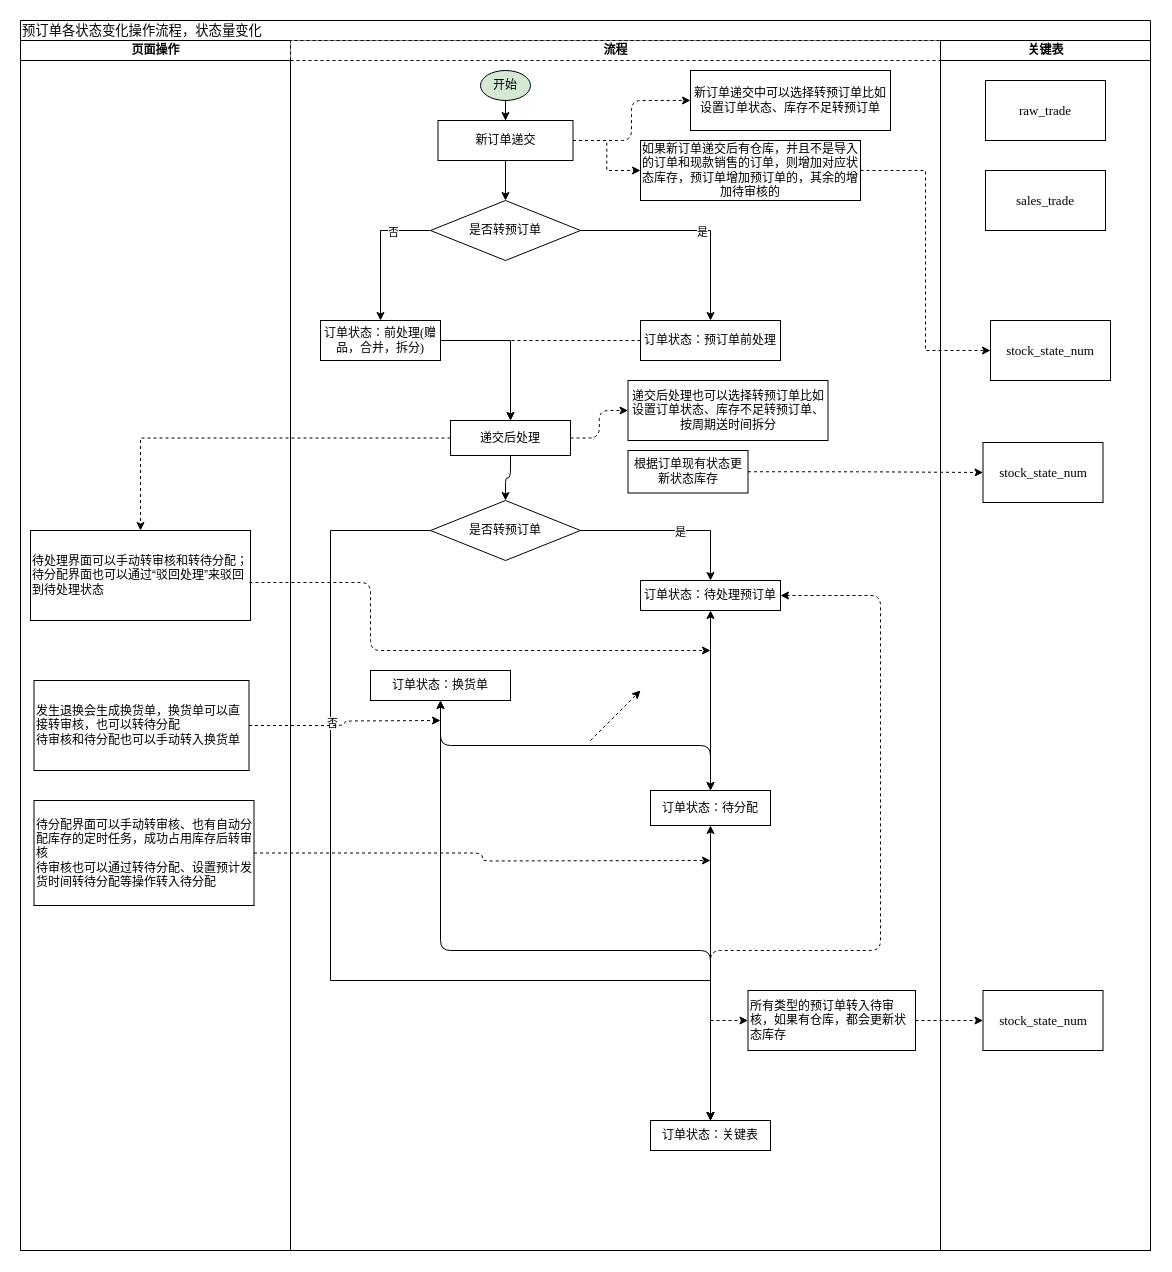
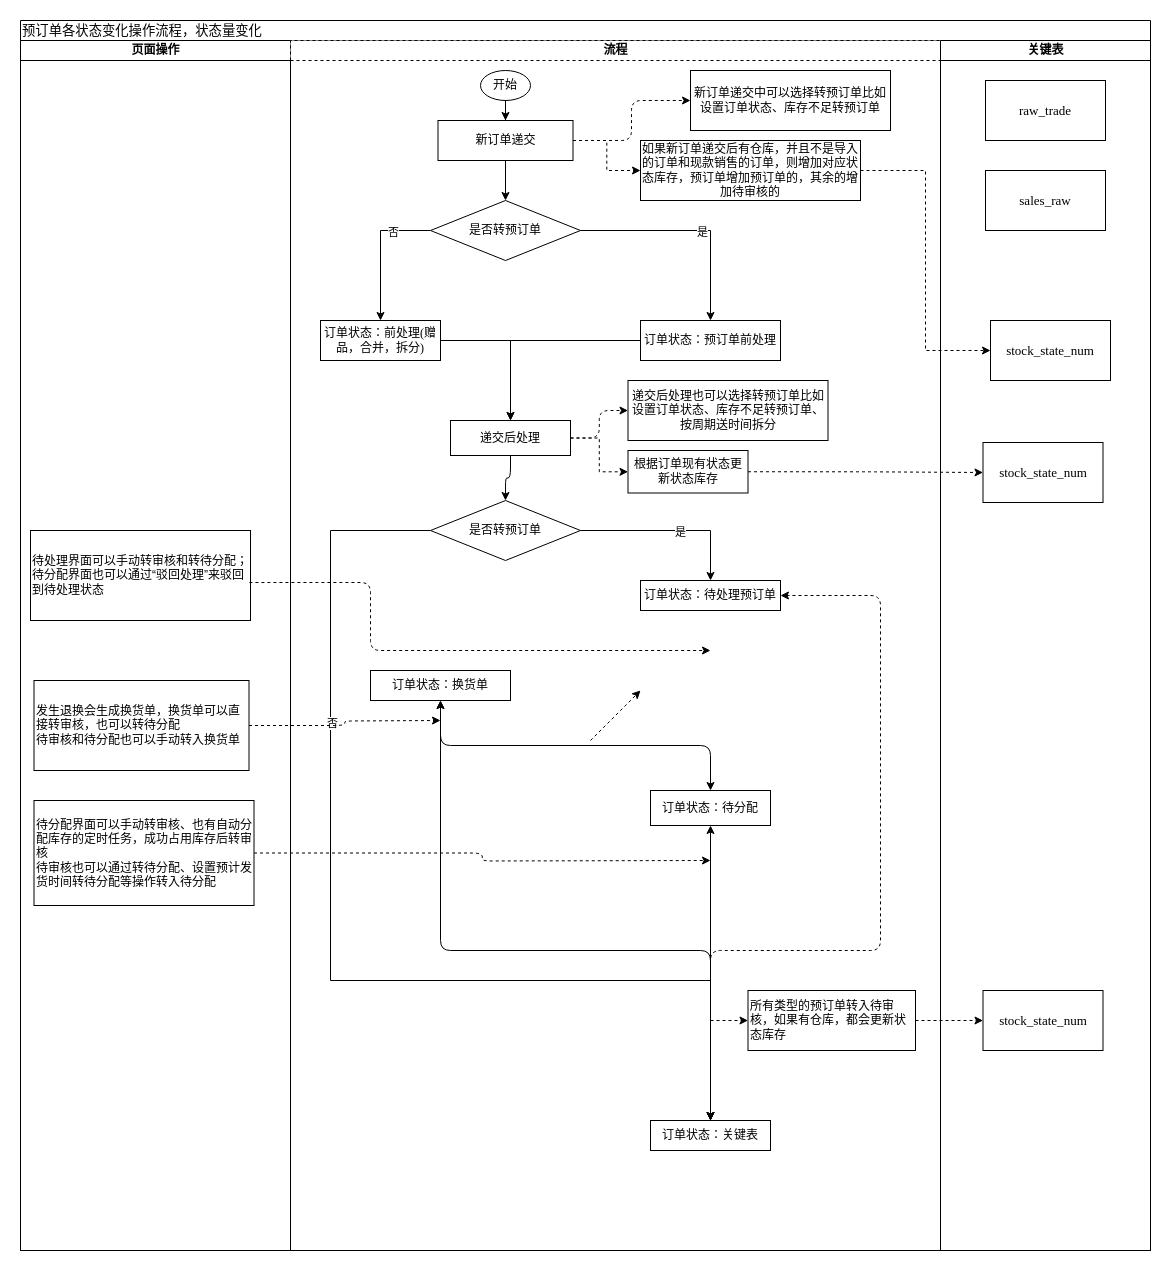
node "开始": fillcolor #d5e8d4 -> #ffffff
node "sales_trade": label "sales_trade" -> "sales_raw"
edge "订单状态：预订单前处理" -> "递交后处理": style dashed -> solid
edge "递交后处理" -> "待处理界面可以手动转审核和转待分配； 待分配界面也可以通过“驳回处理”来驳回到待处理状态": now "递交后处理" -> "根据订单现有状态更新状态库存"
edge "订单状态：待处理预订单" -- "订单状态：待分配": removed
